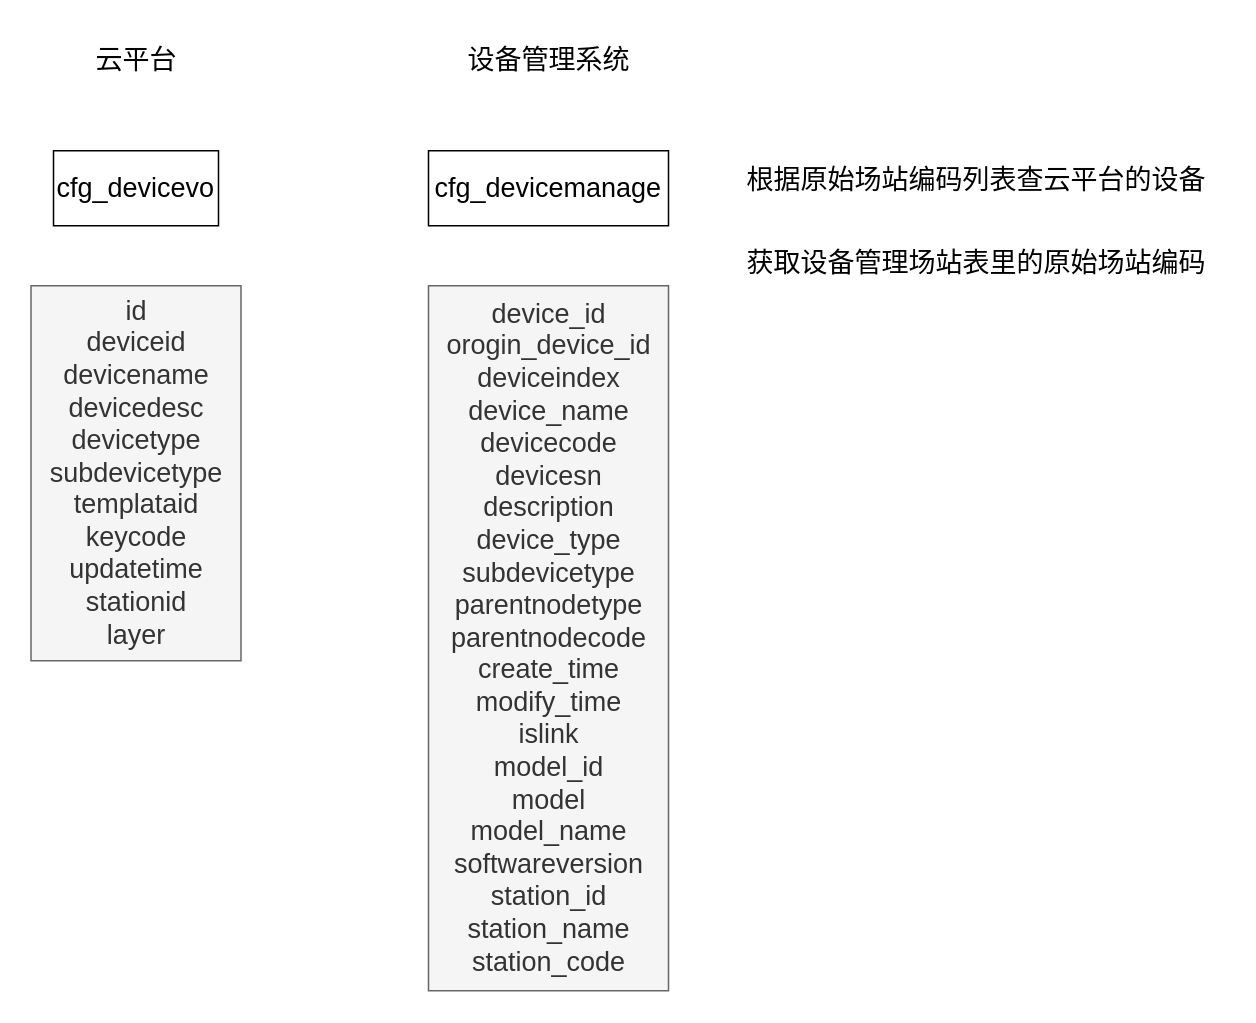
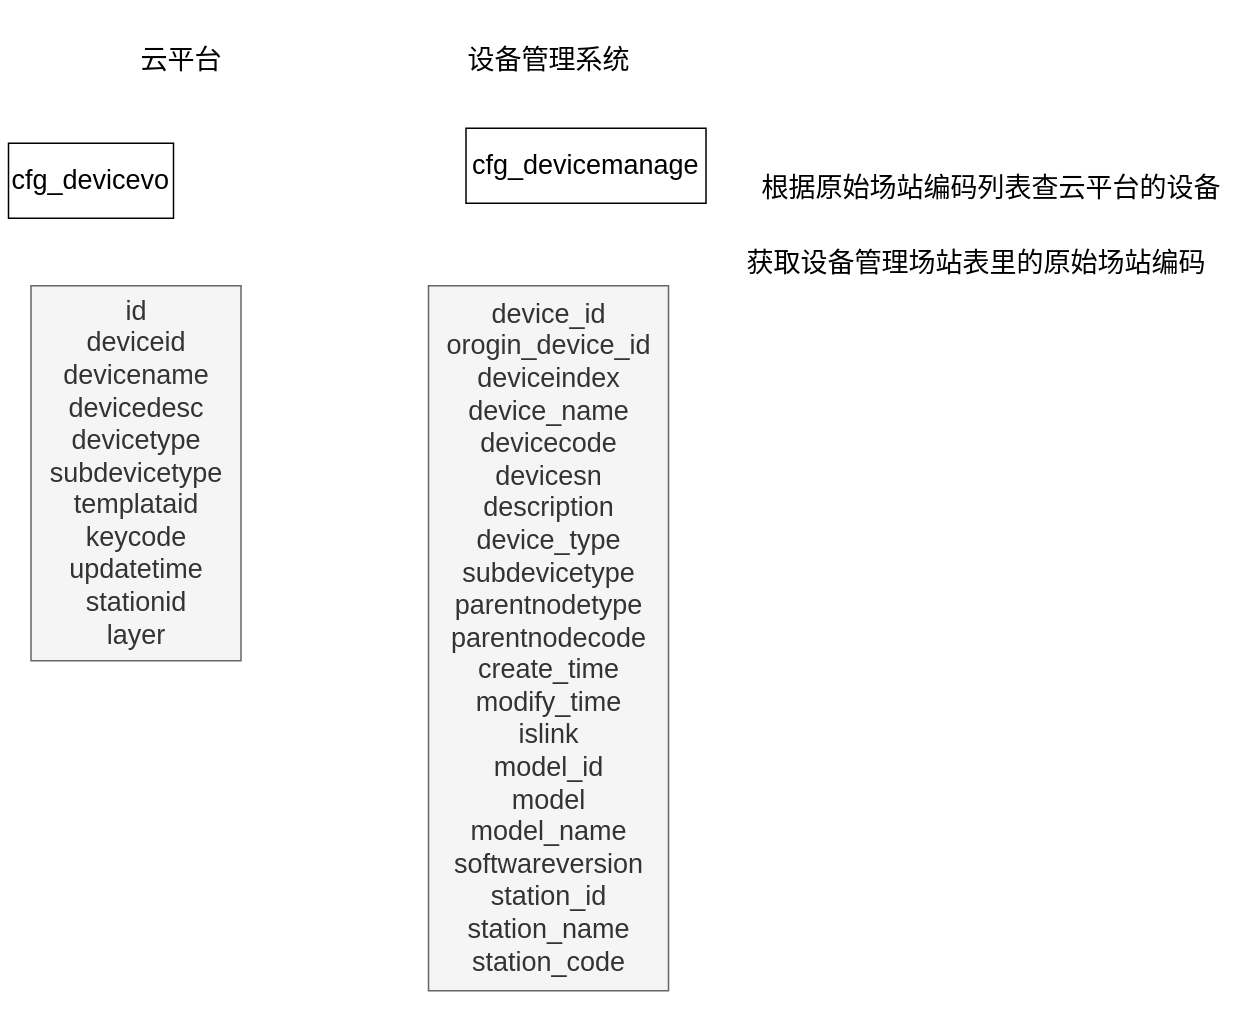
node "云平台": moved (136, 61) -> (181, 61)
node "根据原始场站编码列表查云平台的设备": moved (976, 181) -> (991, 188)
node "cfg_devicevo": moved (136, 188) -> (91, 181)
node "cfg_devicemanage": moved (548, 188) -> (586, 166)
